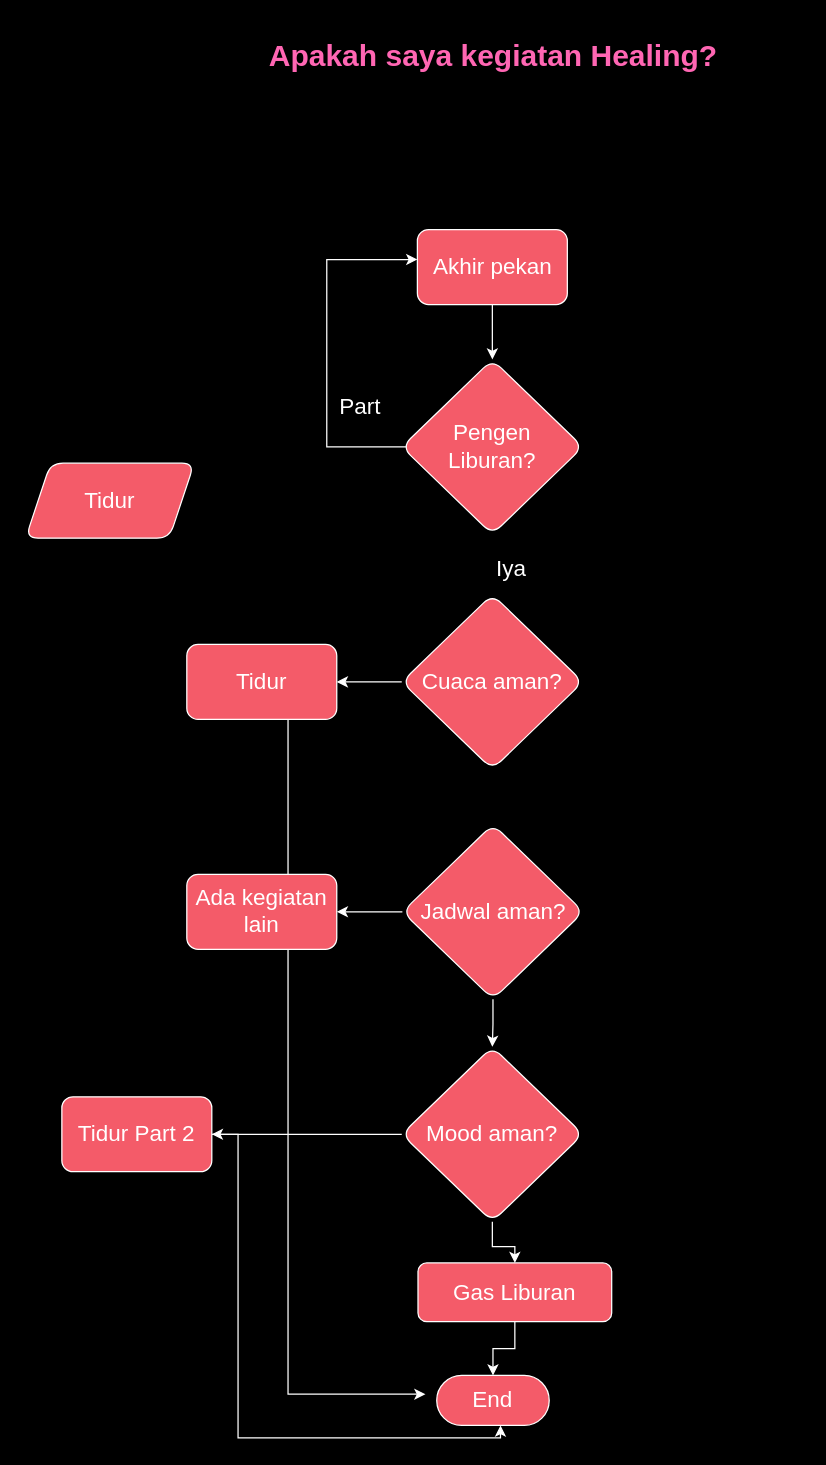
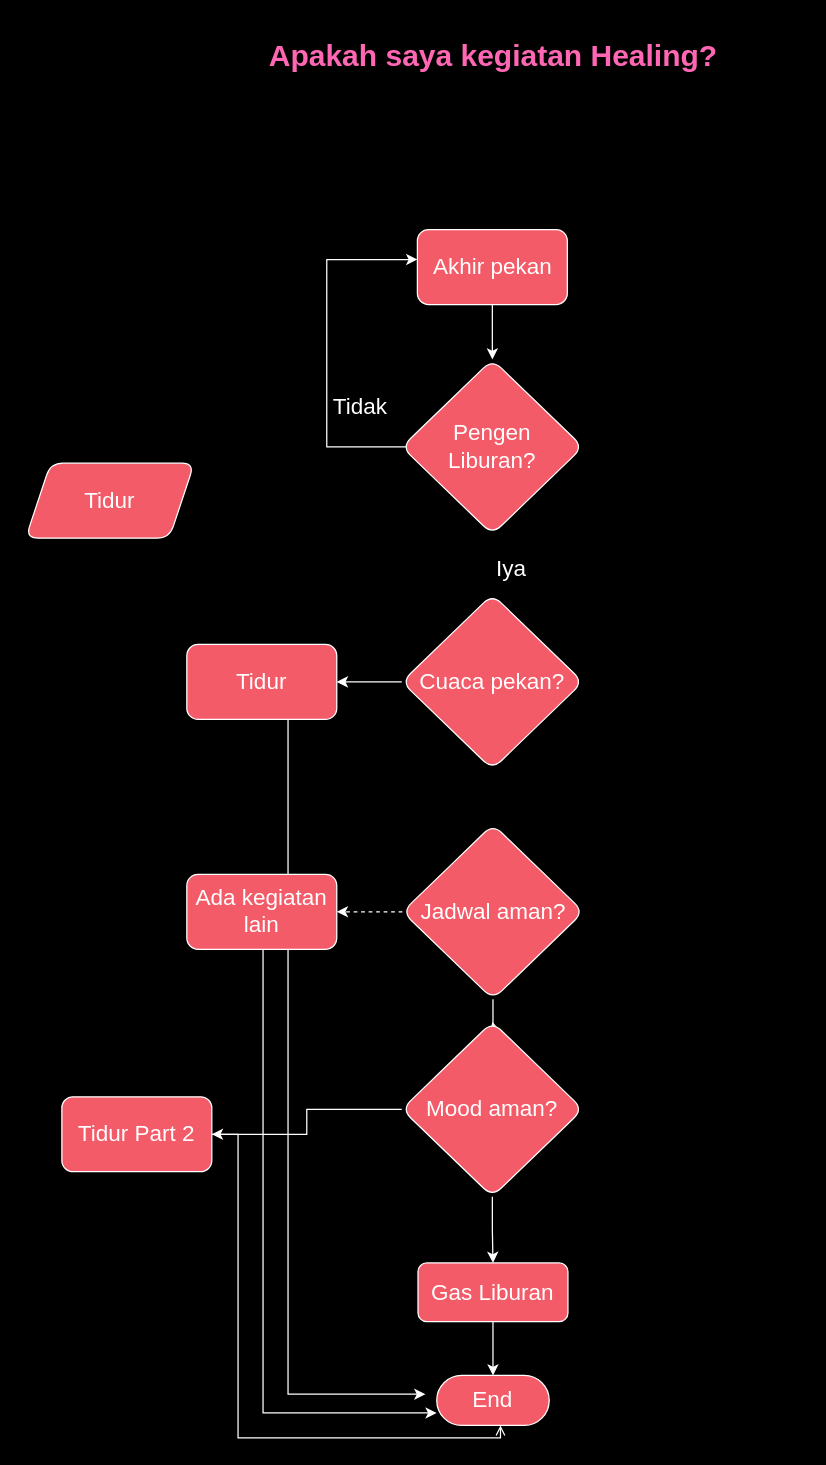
node "Part": label "Part" -> "Tidak"
node "Cuaca aman?": label "Cuaca aman?" -> "Cuaca pekan?"
edge "Jadwal aman?" -> "Ada kegiatan lain": style solid -> dashed
node "Mood aman?": moved (493, 1134) -> (493, 1109)
edge "Ada kegiatan lain" -> "End": added
node "Gas Liburan": size 194x59 -> 150x59
edge "Tidur Part 2" -> "End": arrowhead classic -> open
